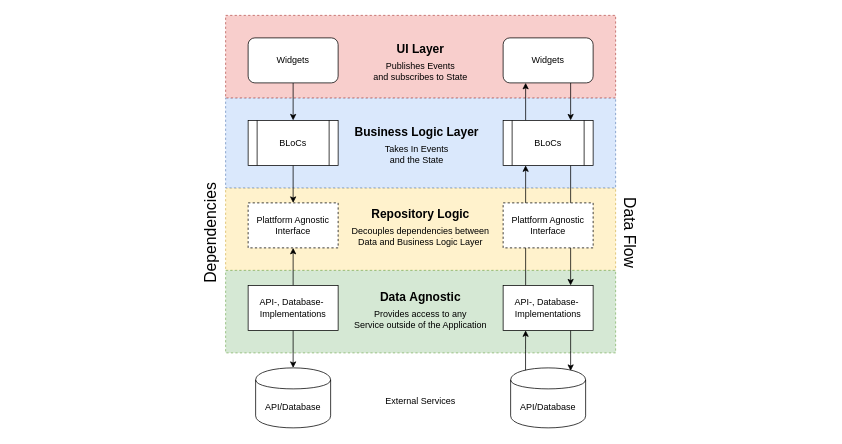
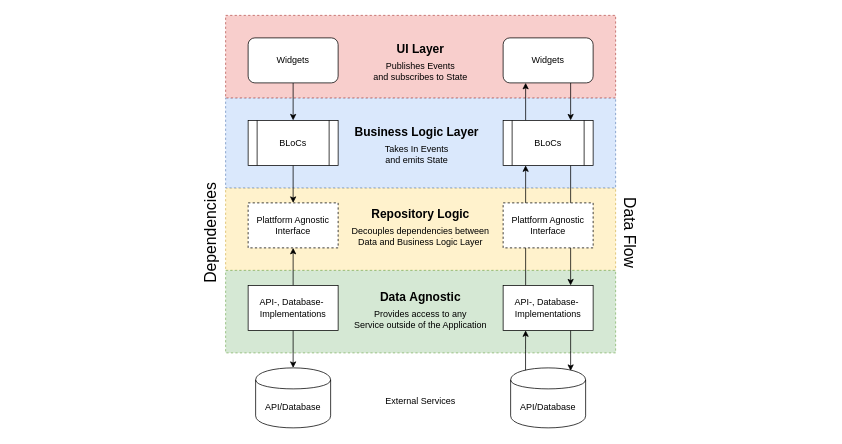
node "Takes In Events and the State": label "Takes In Events and the State" -> "Takes In Events and emits State"
